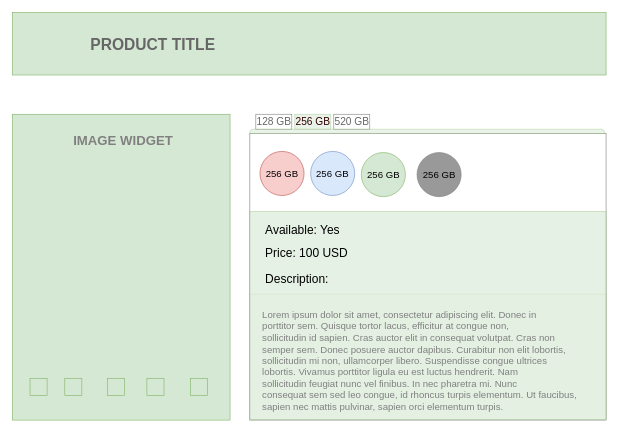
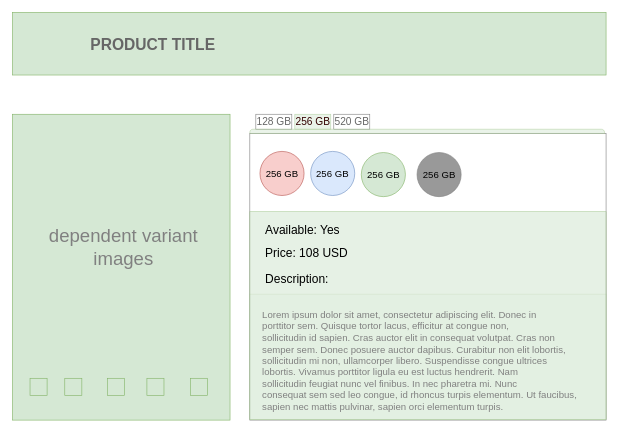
node "IMAGE WIDGET": removed
node "dependent variant images": added
node "Price: 100 USD": label "Price: 100 USD" -> "Price: 108 USD"
